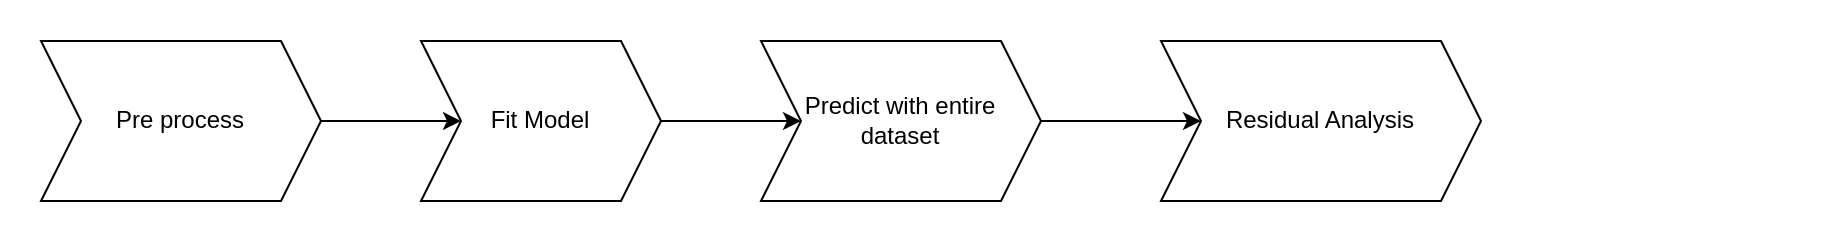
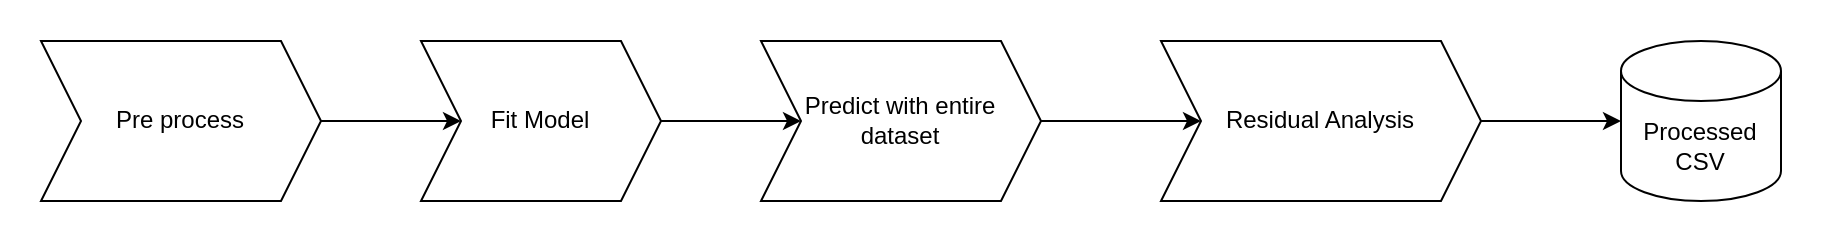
edge "Residual Analysis" -> "Processed CSV": added
node "Processed CSV": added
